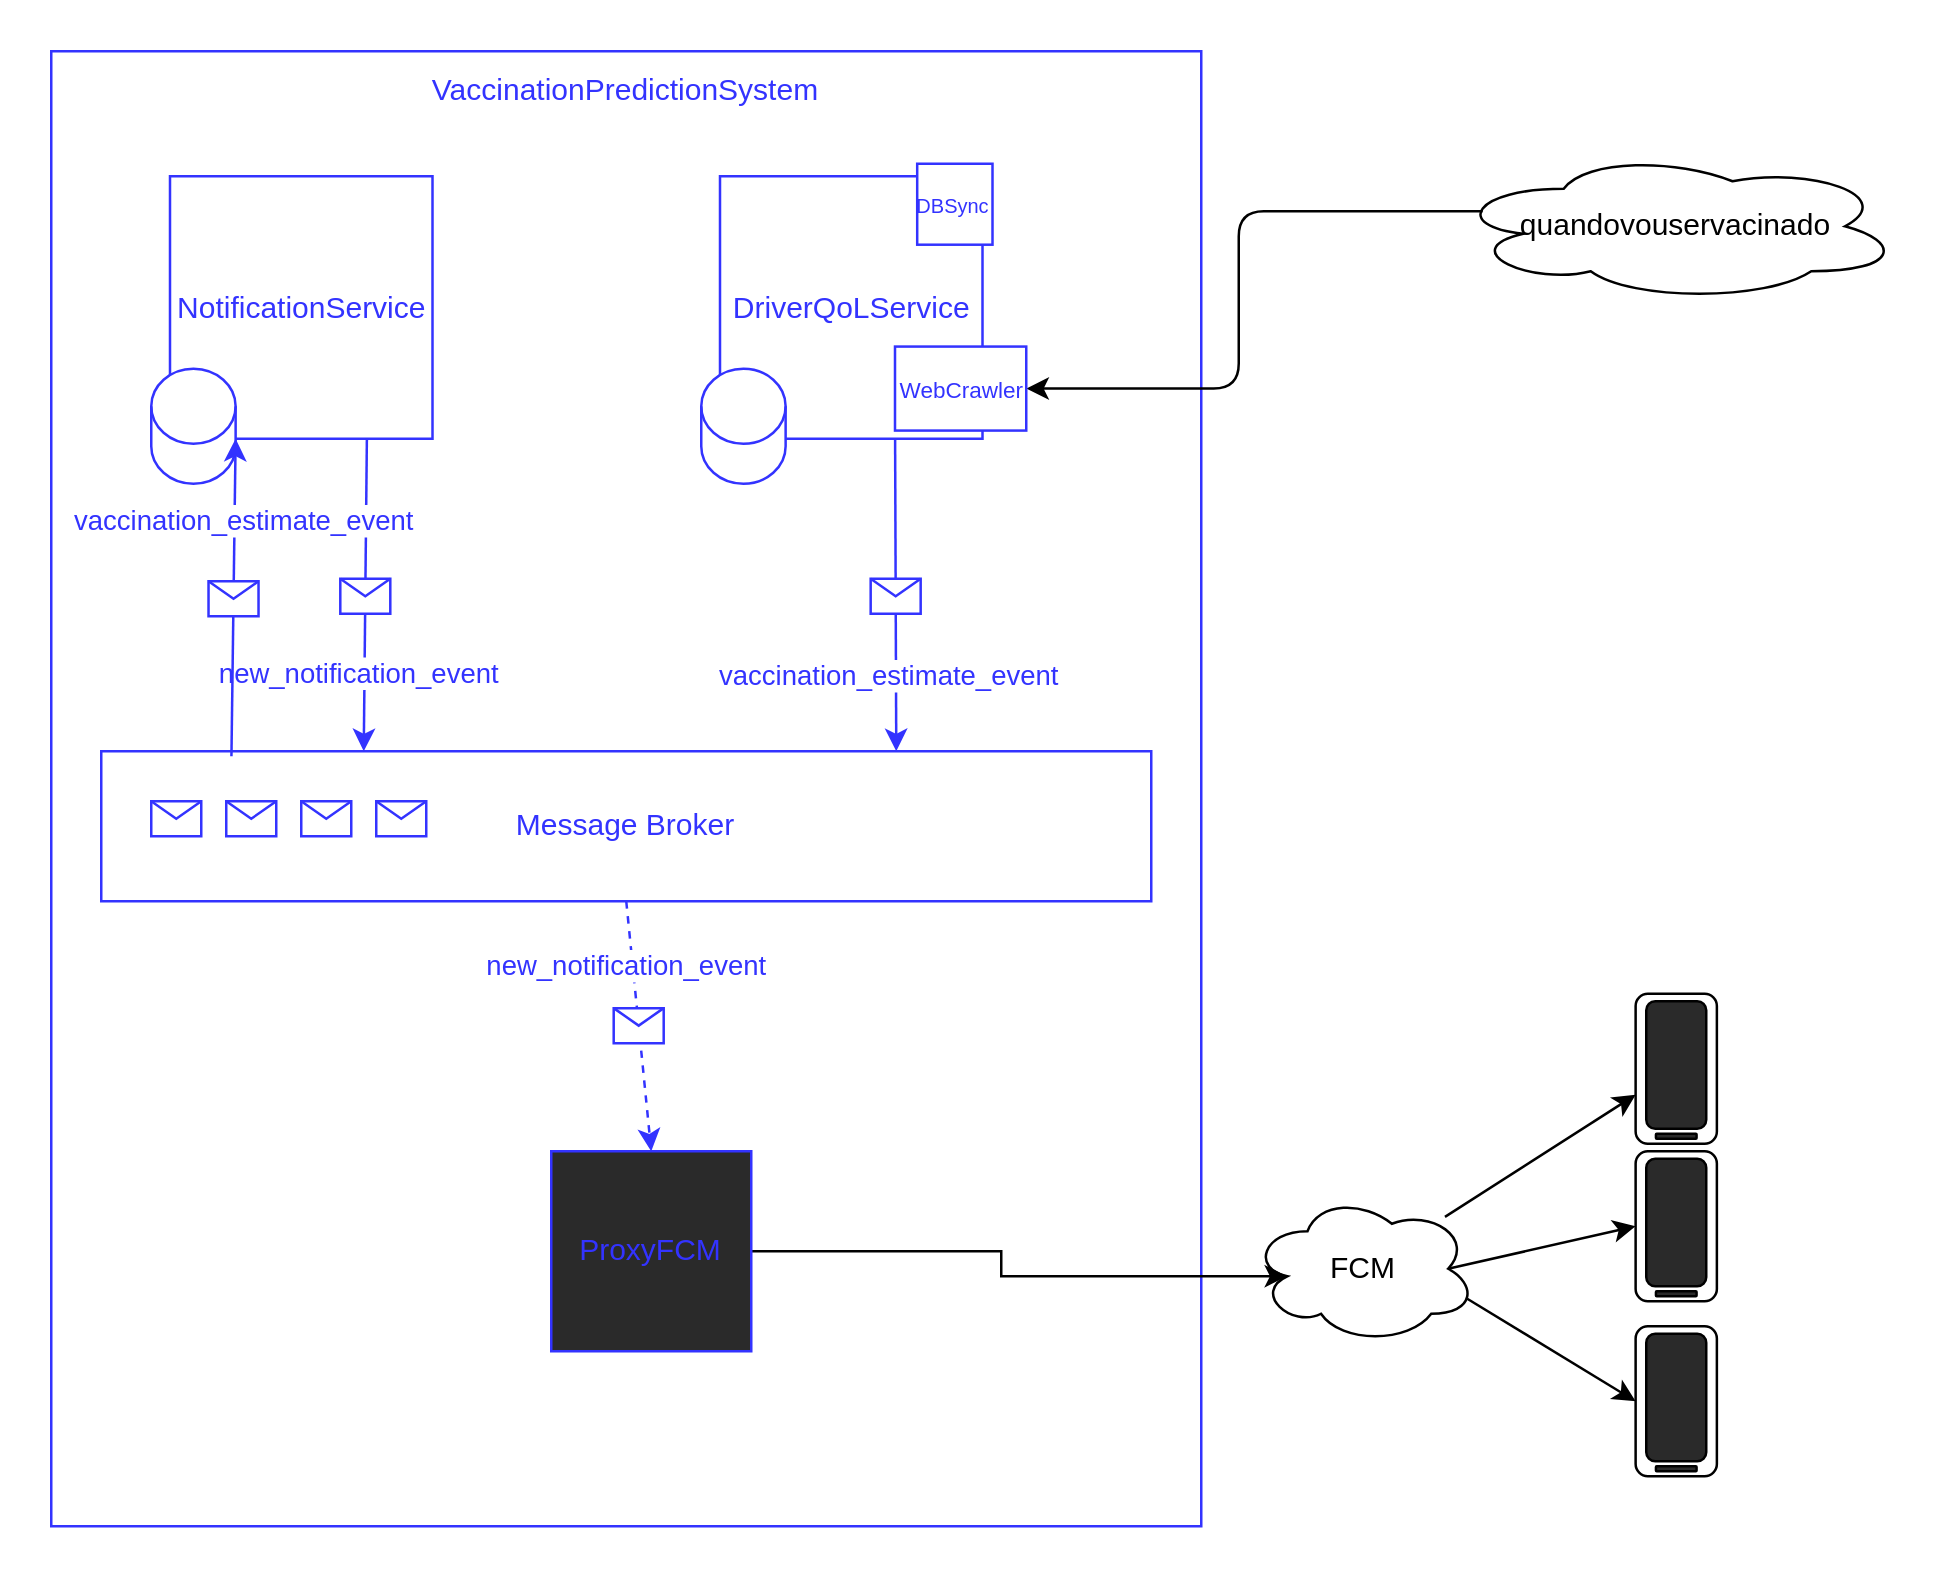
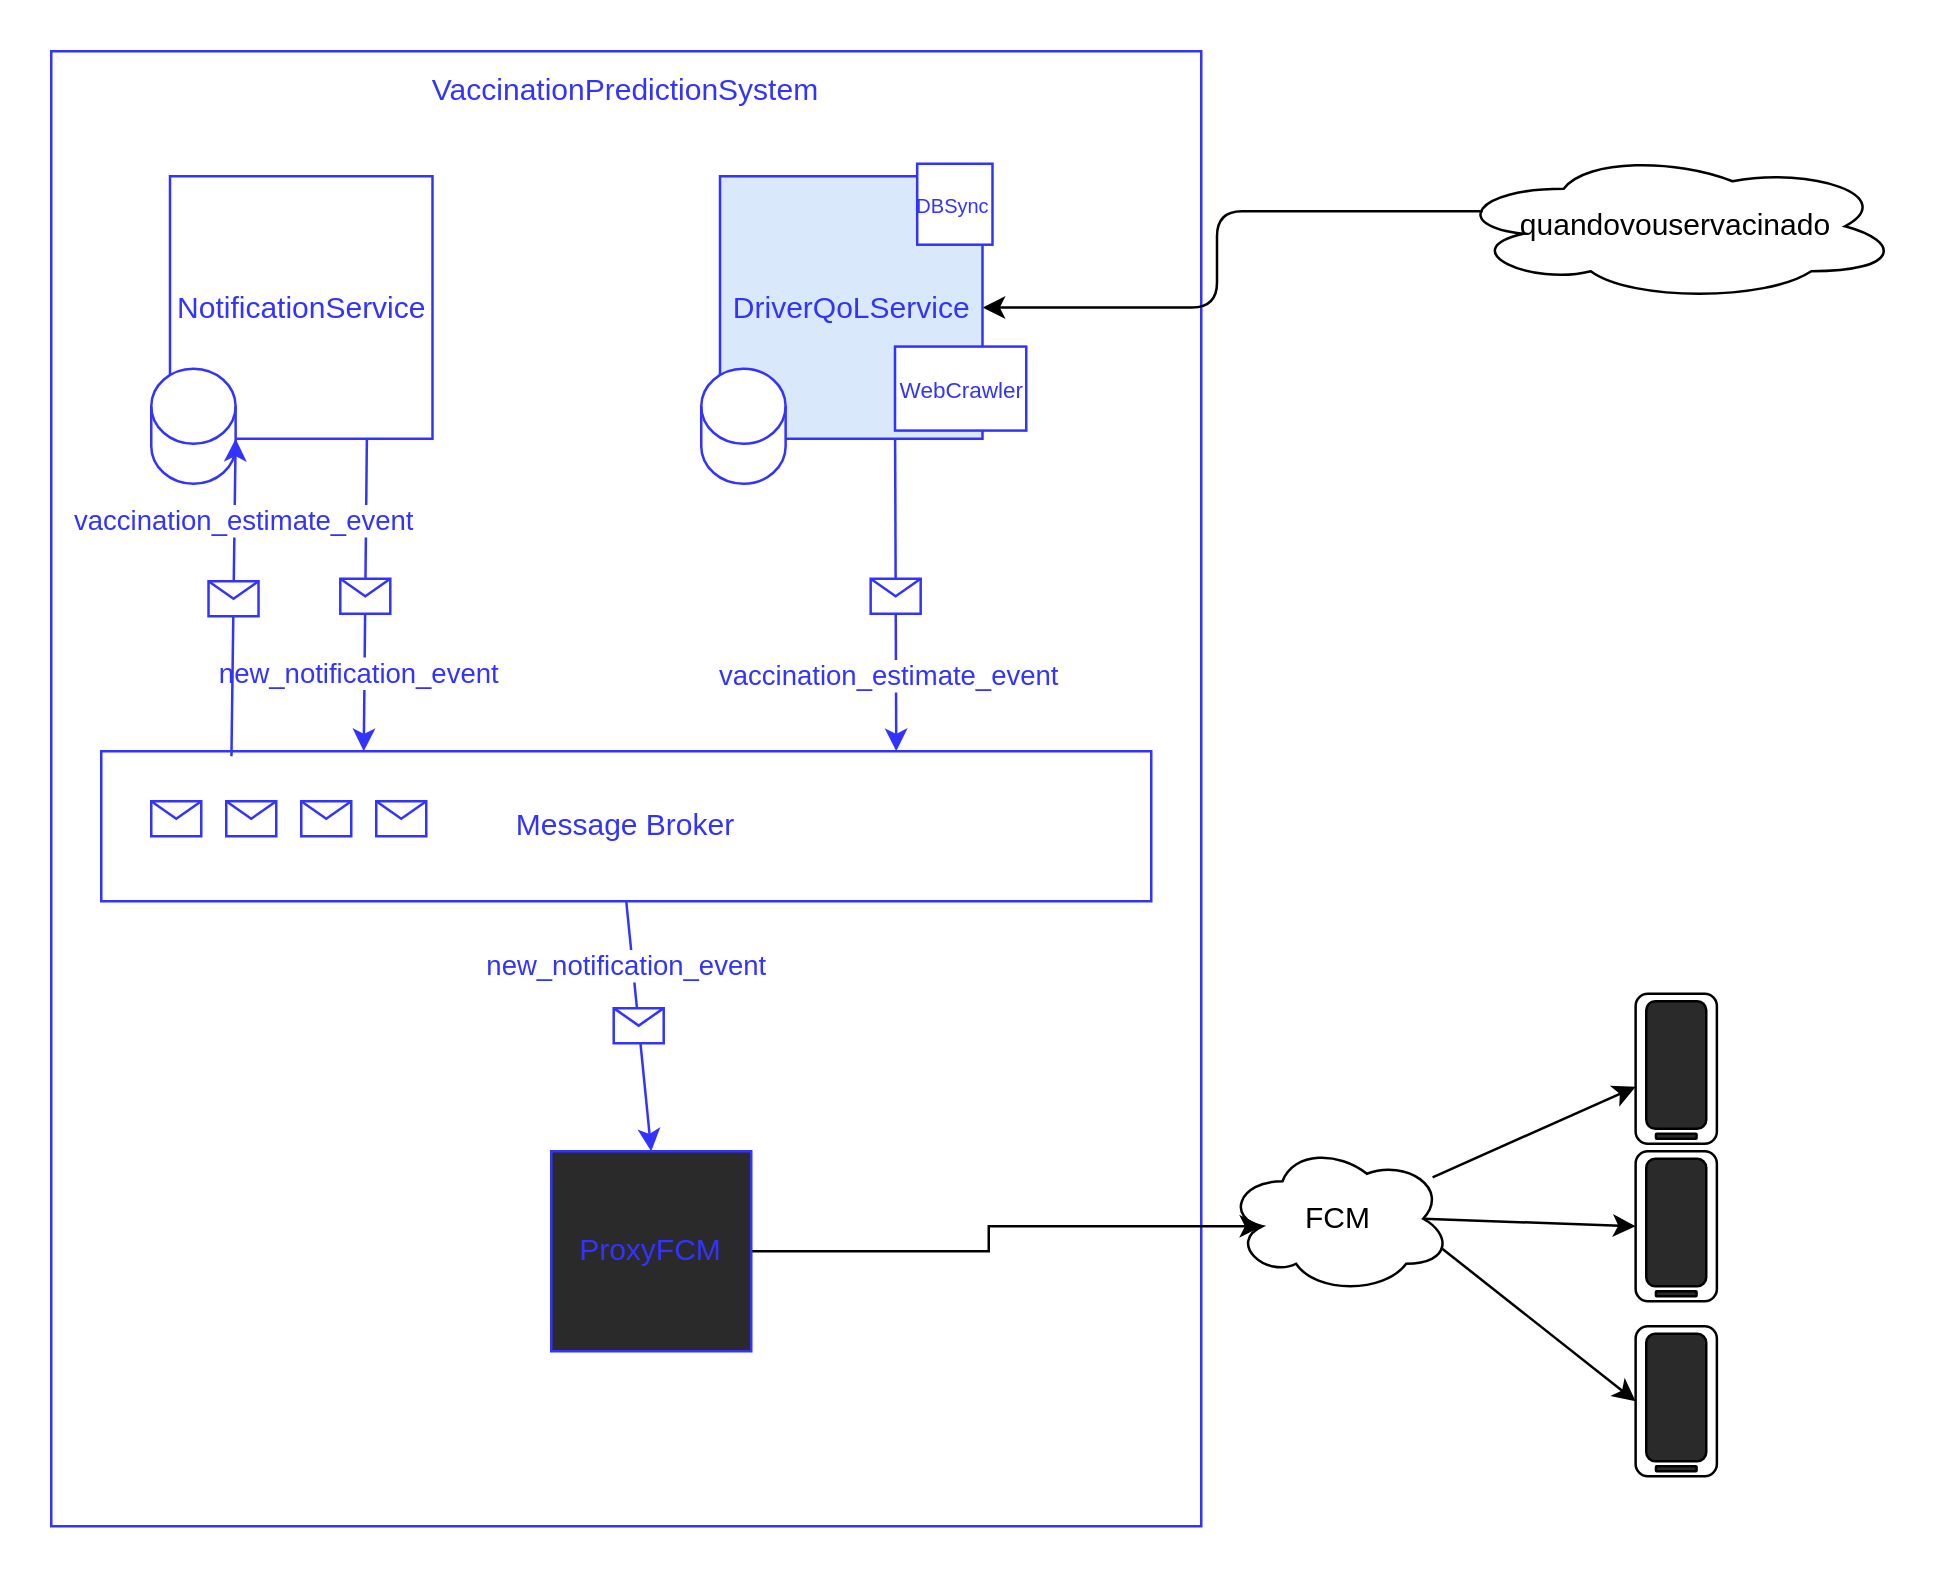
node "DriverQoLService": fillcolor #ffffff -> #dae8fc
edge "quandovouservacinado" -> "WebCrawler": now "quandovouservacinado" -> "DriverQoLService"
edge "Message Broker" -> "ProxyFCM": style dashed -> solid
node "FCM": moved (1364, 1269) -> (1339, 1219)
